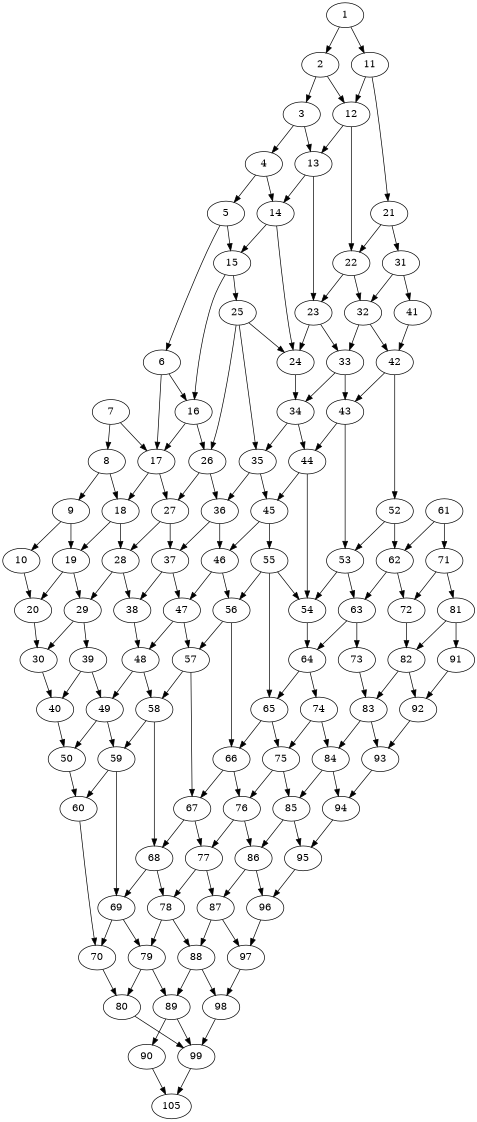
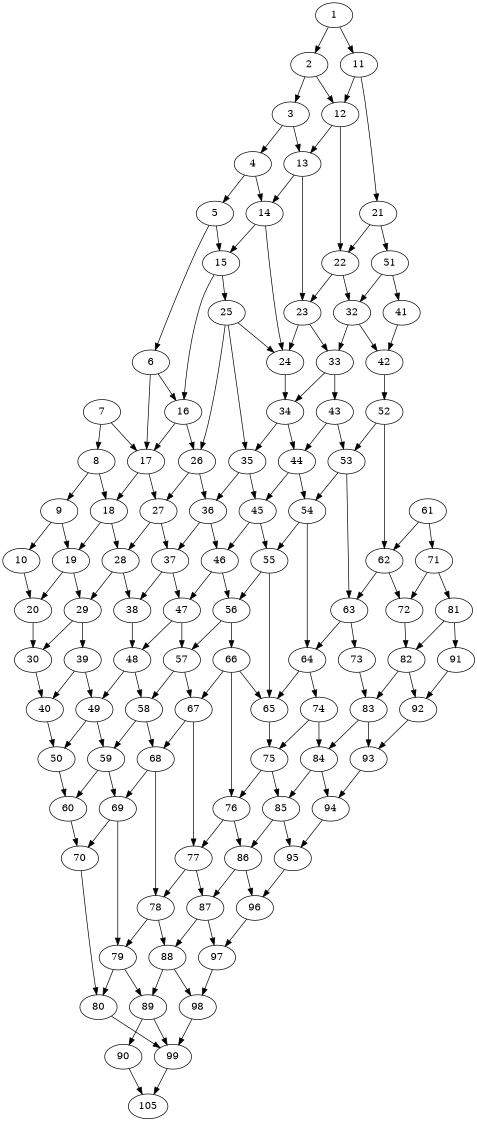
node "31": label "31" -> "51"
edge "42" -> "43": removed
edge "55" -> "54": reversed
edge "65" -> "66": reversed
